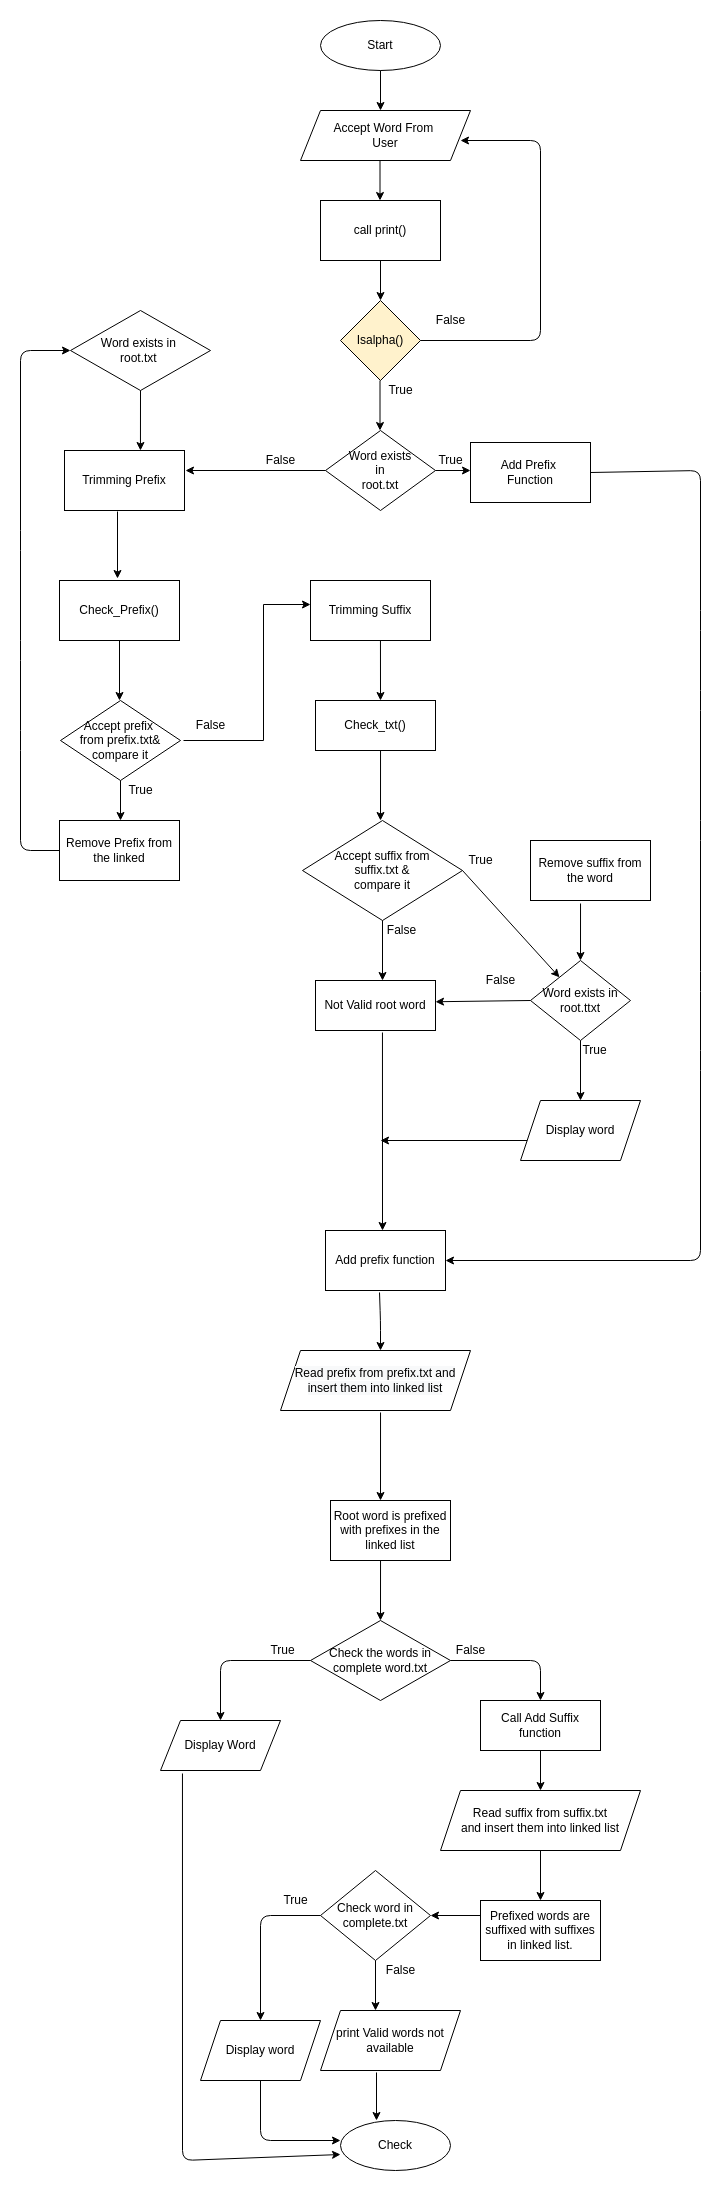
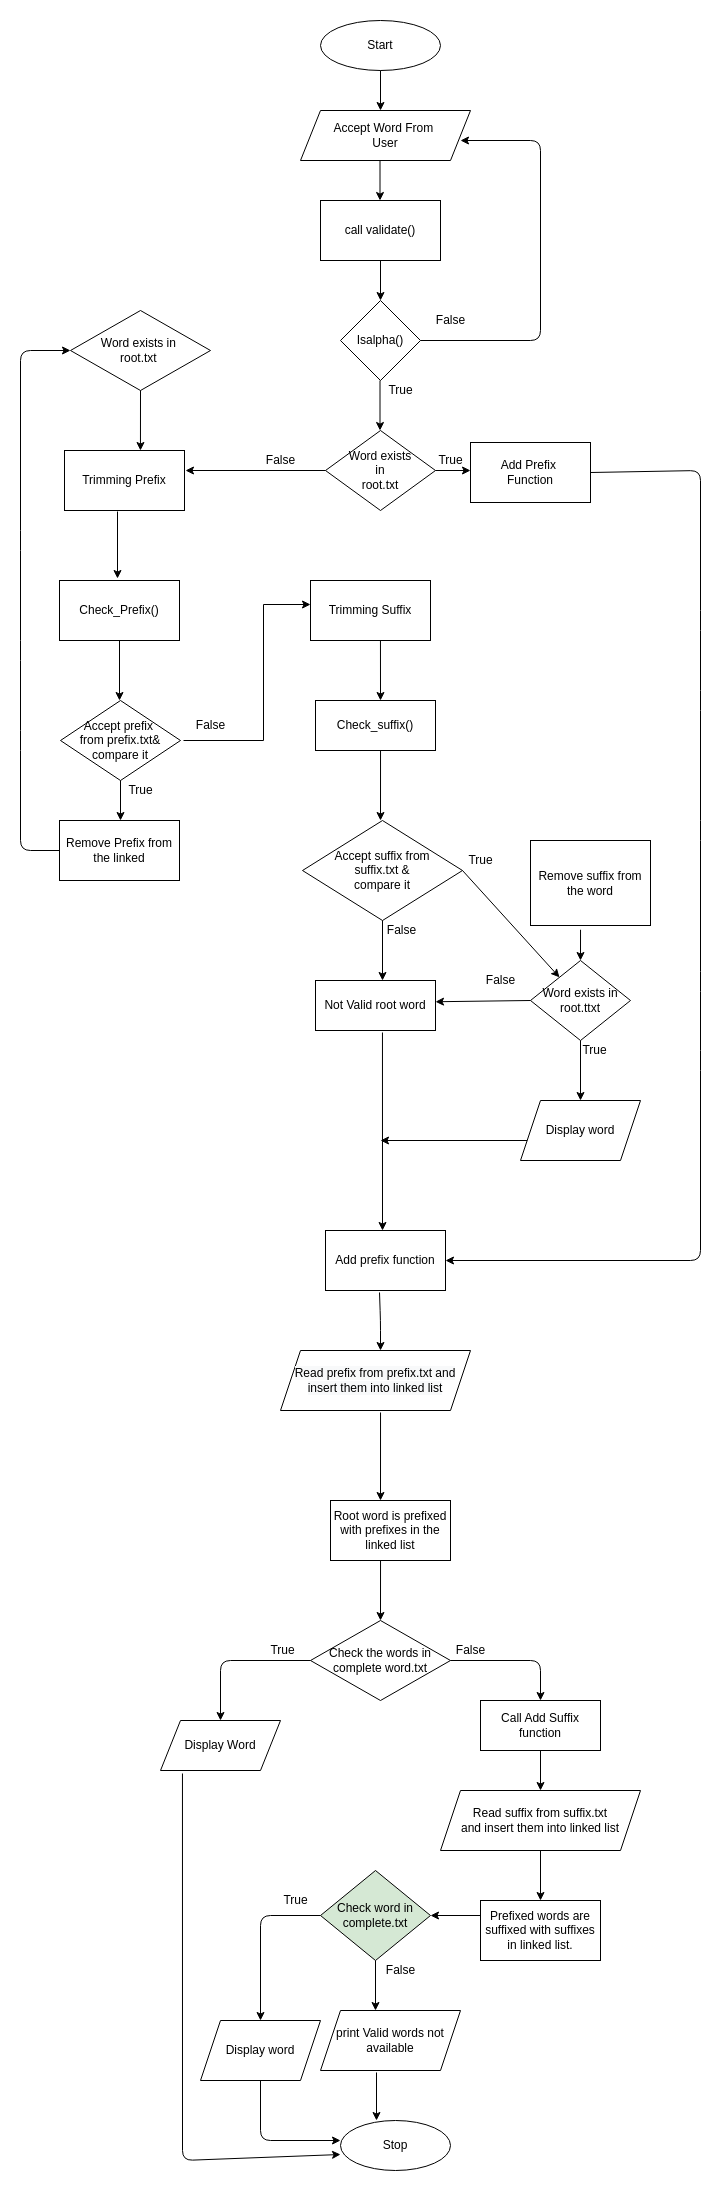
node "call print()": label "call print()" -> "call validate()"
node "Isalpha()": fillcolor #fff2cc -> #ffffff
node "Check_txt()": label "Check_txt()" -> "Check_suffix()"
node "Remove suffix from the word": size 120x60 -> 120x85
node "Check word in complete.txt": fillcolor #ffffff -> #d5e8d4
node "Check": label "Check" -> "Stop"
